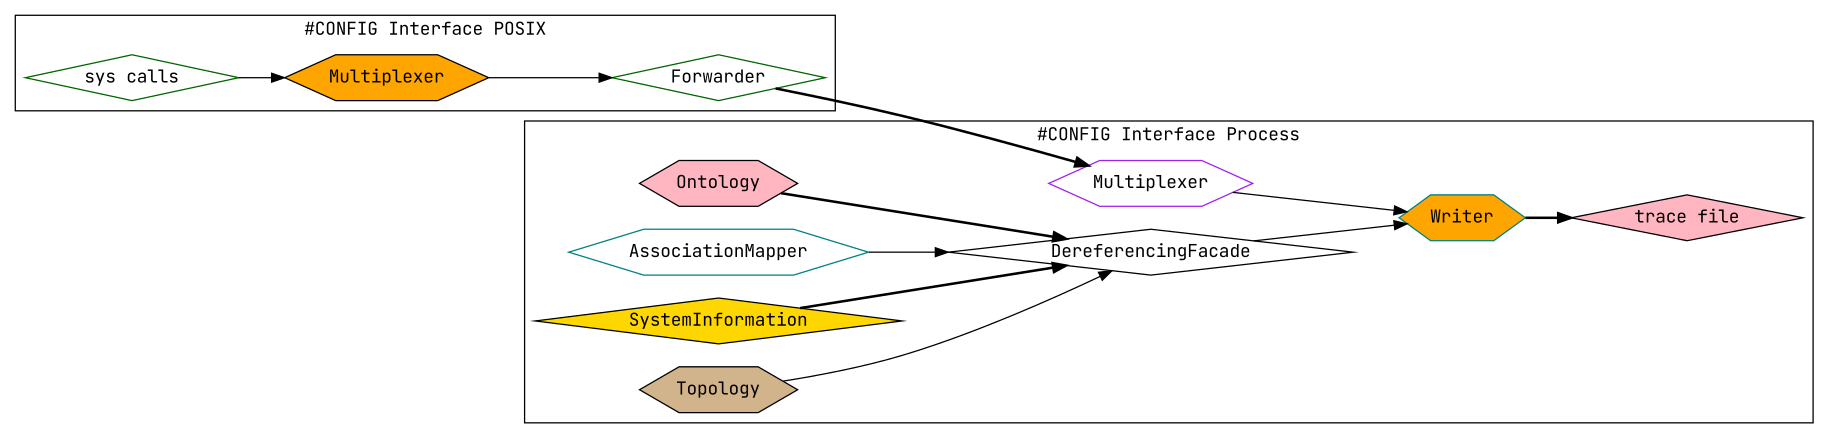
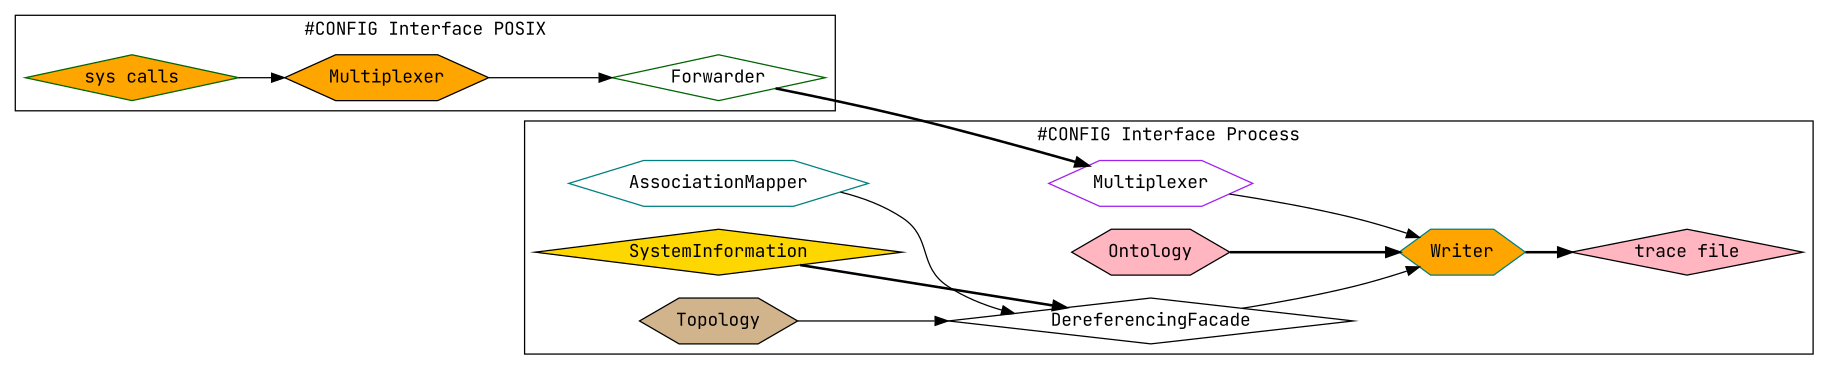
node "sys calls": fillcolor white -> orange
edge "Ontology" -> "DereferencingFacade": now "Ontology" -> "Writer"
